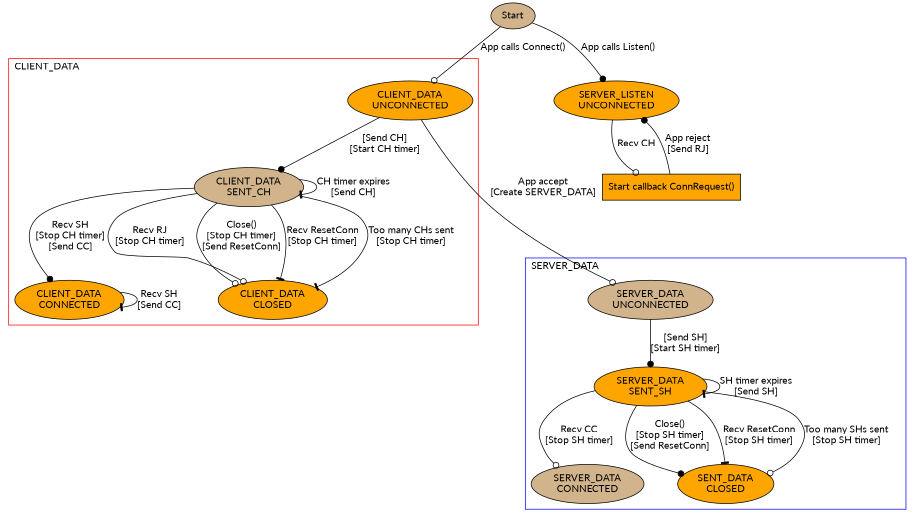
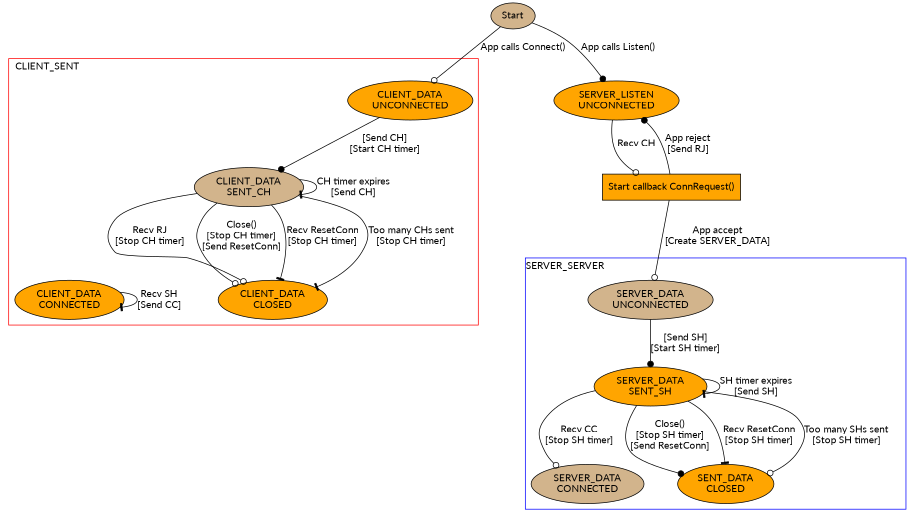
cluster "CLIENT_DATA": label "CLIENT_DATA" -> "CLIENT_SENT"
edge "CLIENT_DATA SENT_CH" -> "CLIENT_DATA CONNECTED": removed, label "Recv SH [Stop CH timer] [Send CC]"
edge "CLIENT_DATA UNCONNECTED" -> "SERVER_DATA UNCONNECTED": now "Start callback ConnRequest()" -> "SERVER_DATA UNCONNECTED"
cluster "SERVER_DATA": label "SERVER_DATA" -> "SERVER_SERVER"
